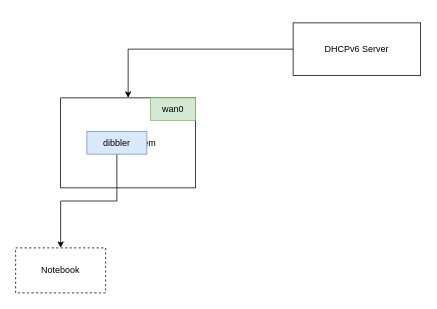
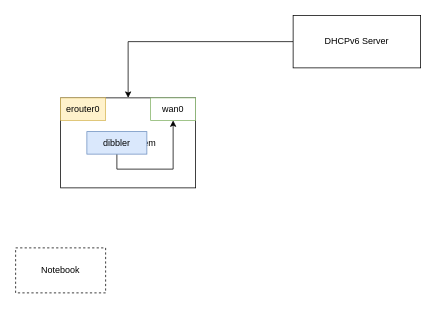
node "DHCPv6 Server": moved (357, 49) -> (357, 42)
node "erouter0": added
node "wan0": fillcolor #d5e8d4 -> #ffffff
edge "dibbler" -> "Notebook": now "dibbler" -> "wan0"
